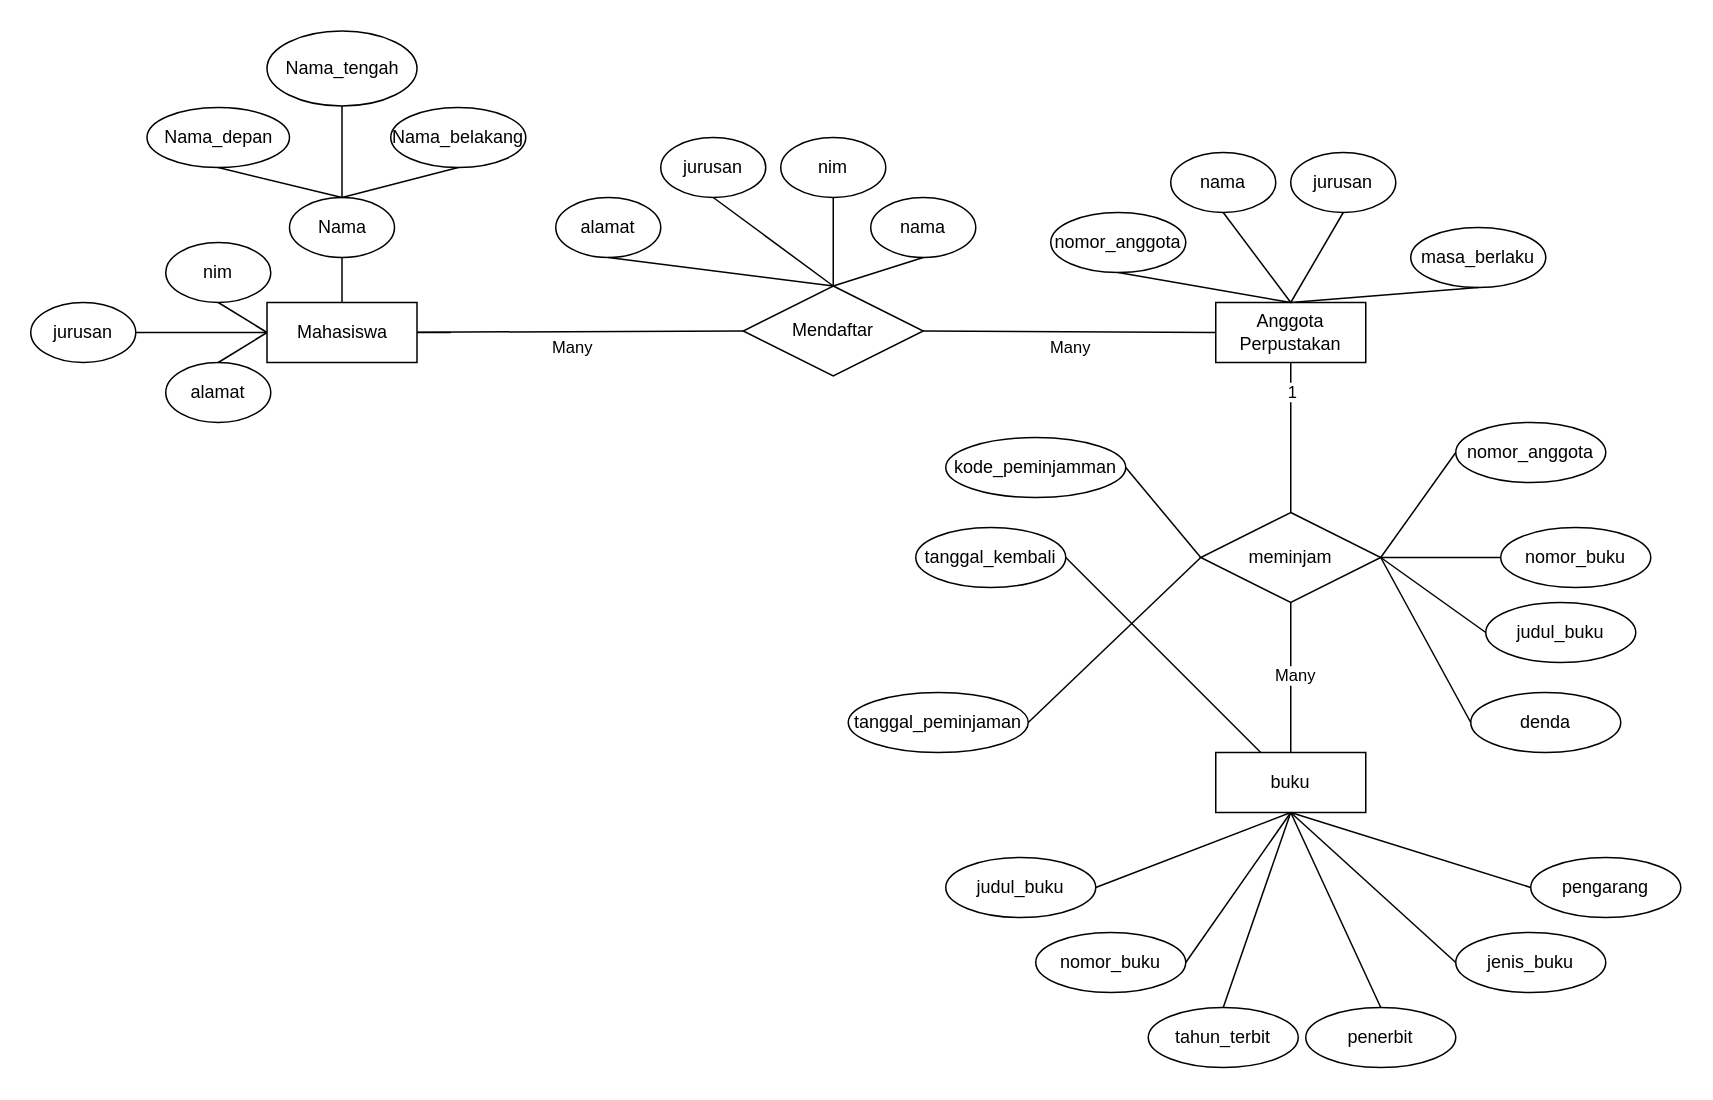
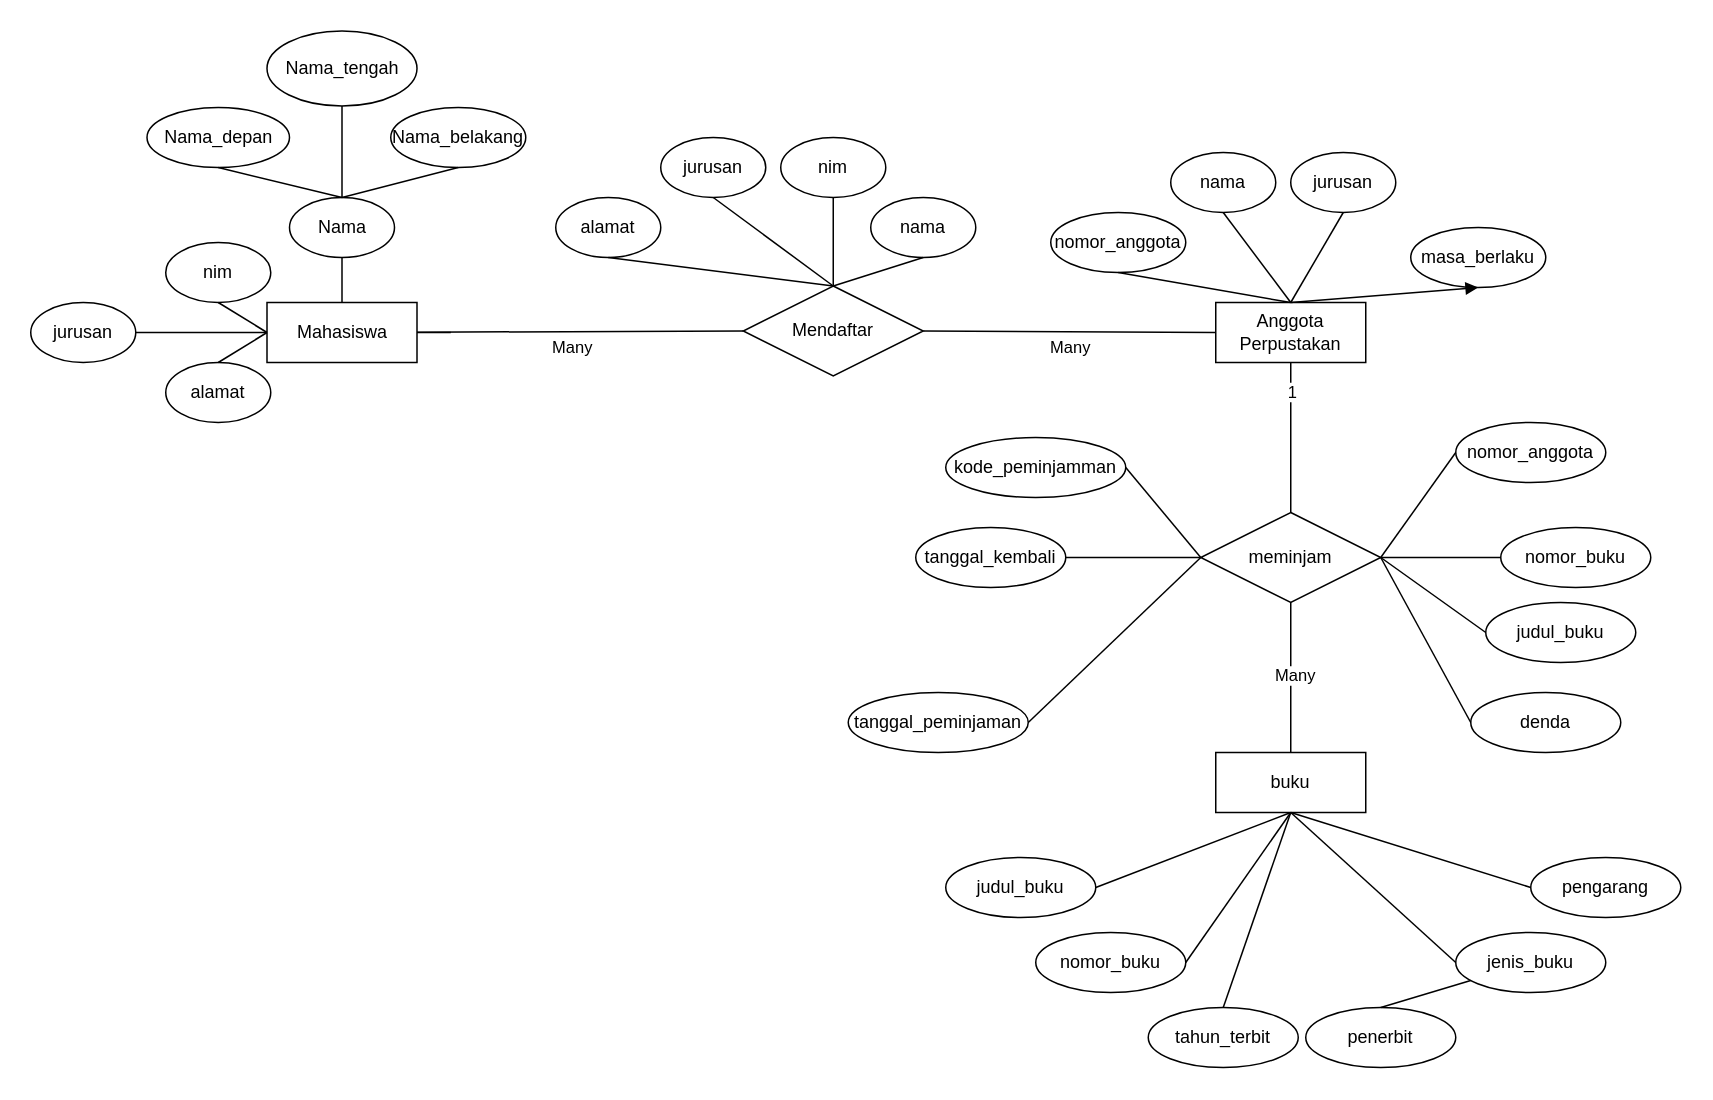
edge "masa_berlaku" -- "Anggota Perpustakan": arrowhead none -> block
edge "tanggal_kembali" -- "buku": now "tanggal_kembali" -- "meminjam"
edge "buku" -- "penerbit": now "jenis_buku" -- "penerbit"
